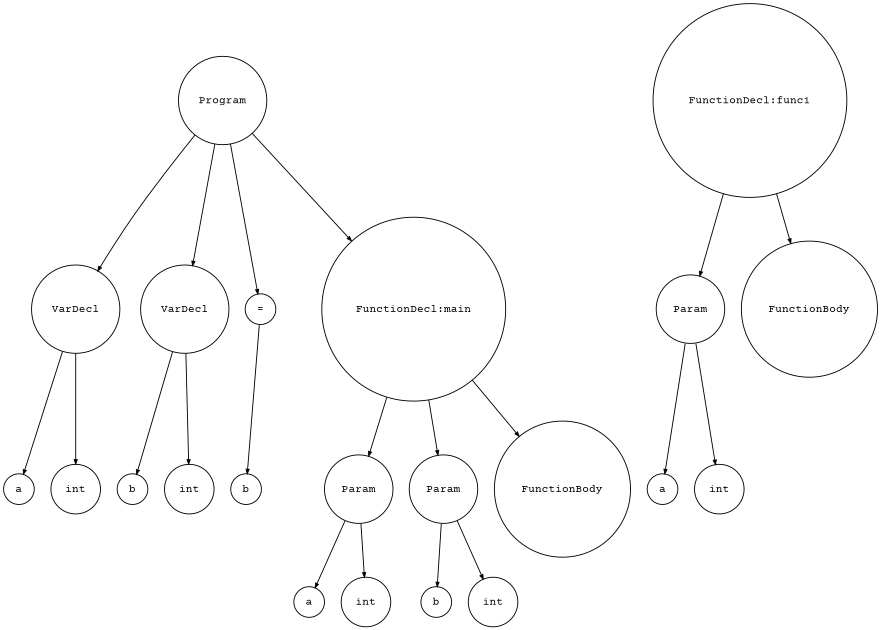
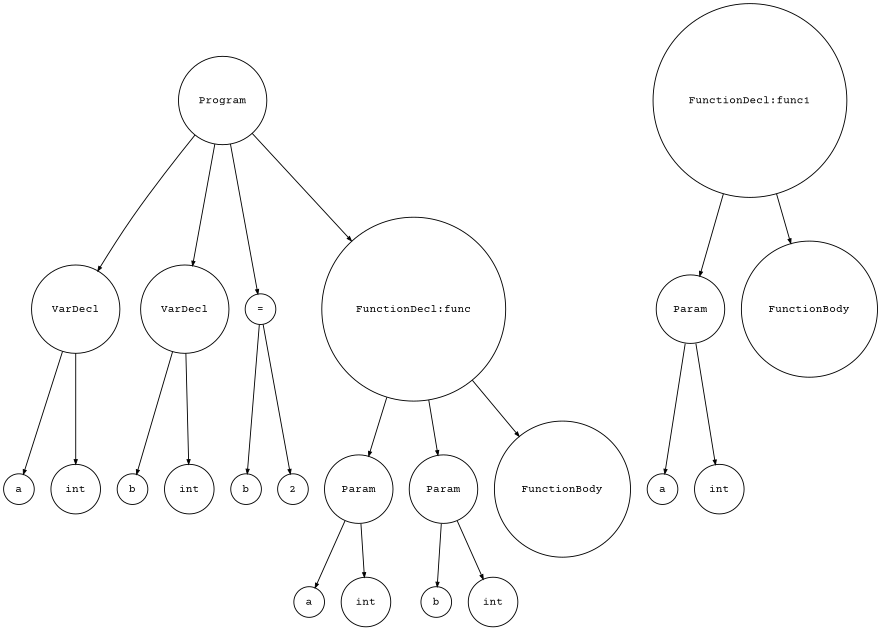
node "FunctionDecl:main": label "FunctionDecl:main" -> "FunctionDecl:func"
node "2": added
